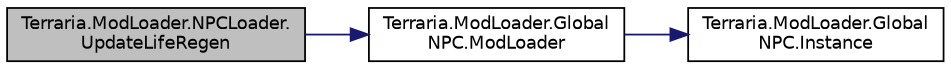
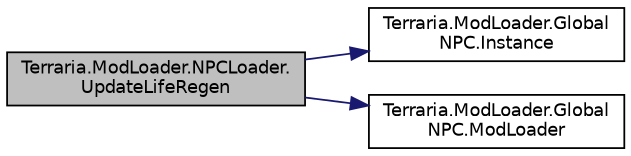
edge "Terraria.ModLoader.Global NPC.ModLoader" -> "Terraria.ModLoader.Global NPC.Instance": now "Terraria.ModLoader.NPCLoader. UpdateLifeRegen" -> "Terraria.ModLoader.Global NPC.Instance"
